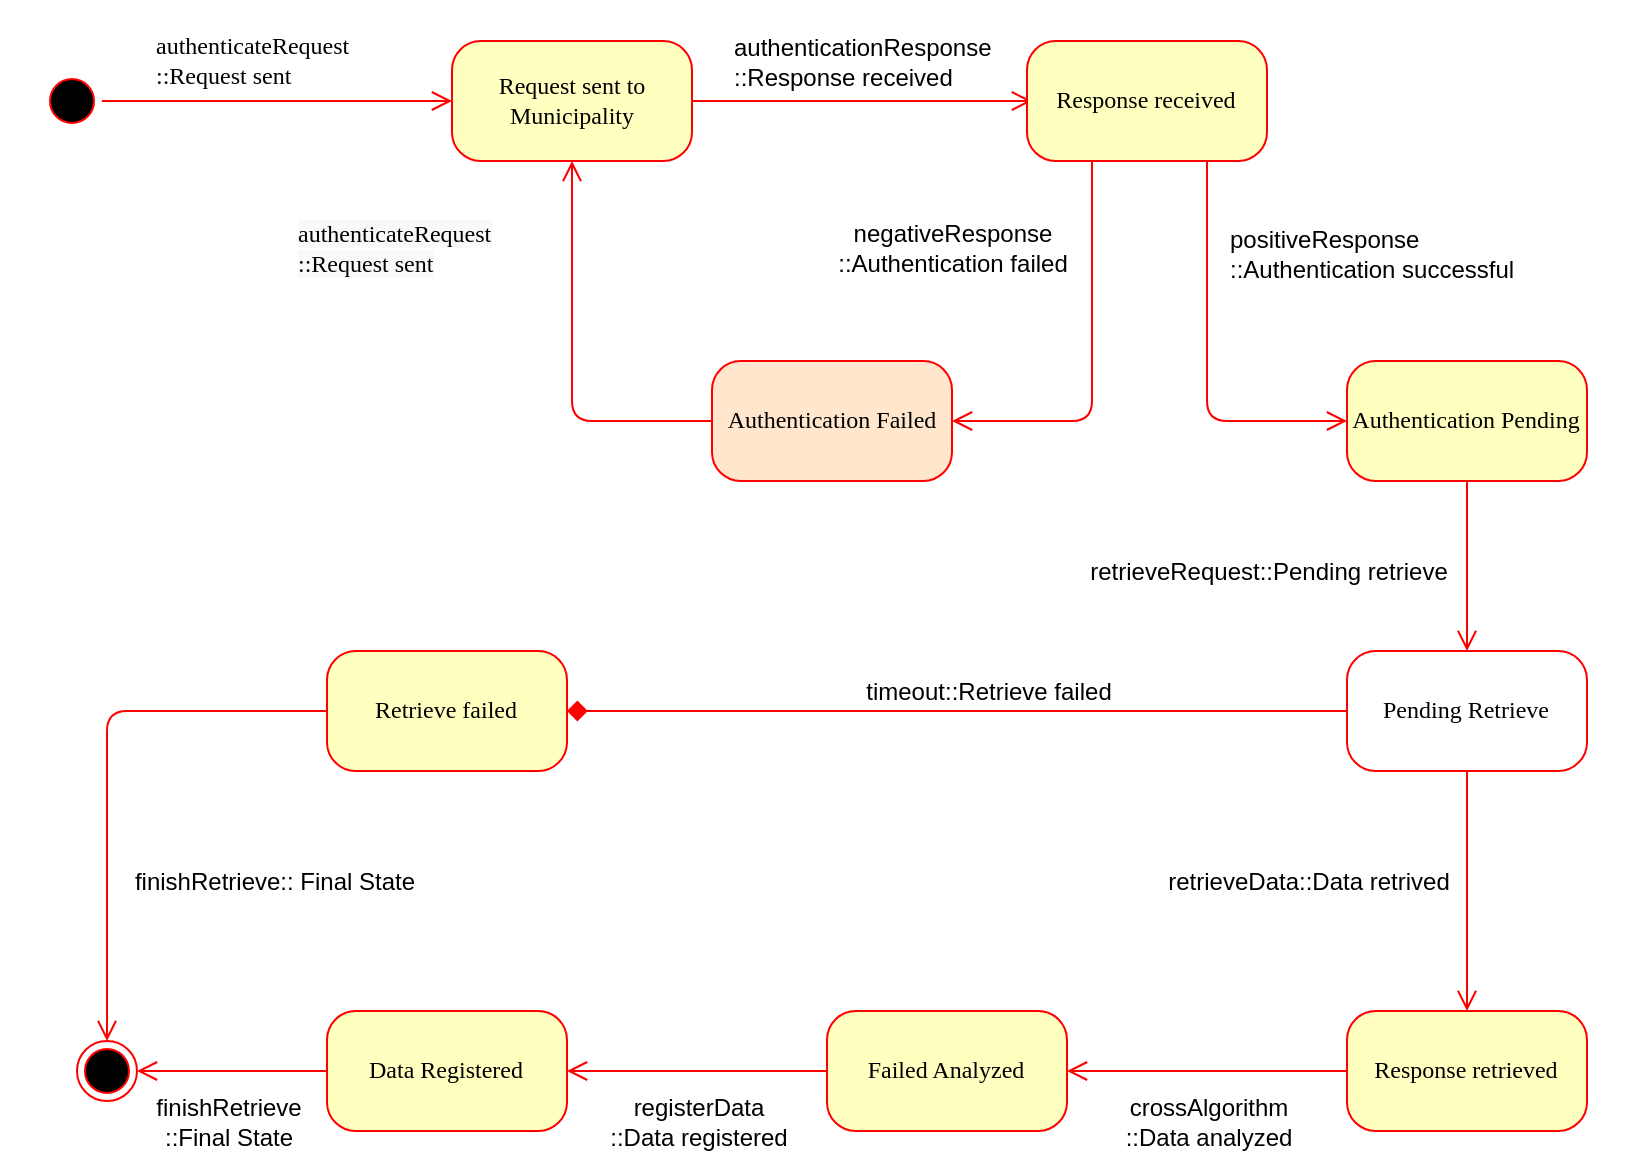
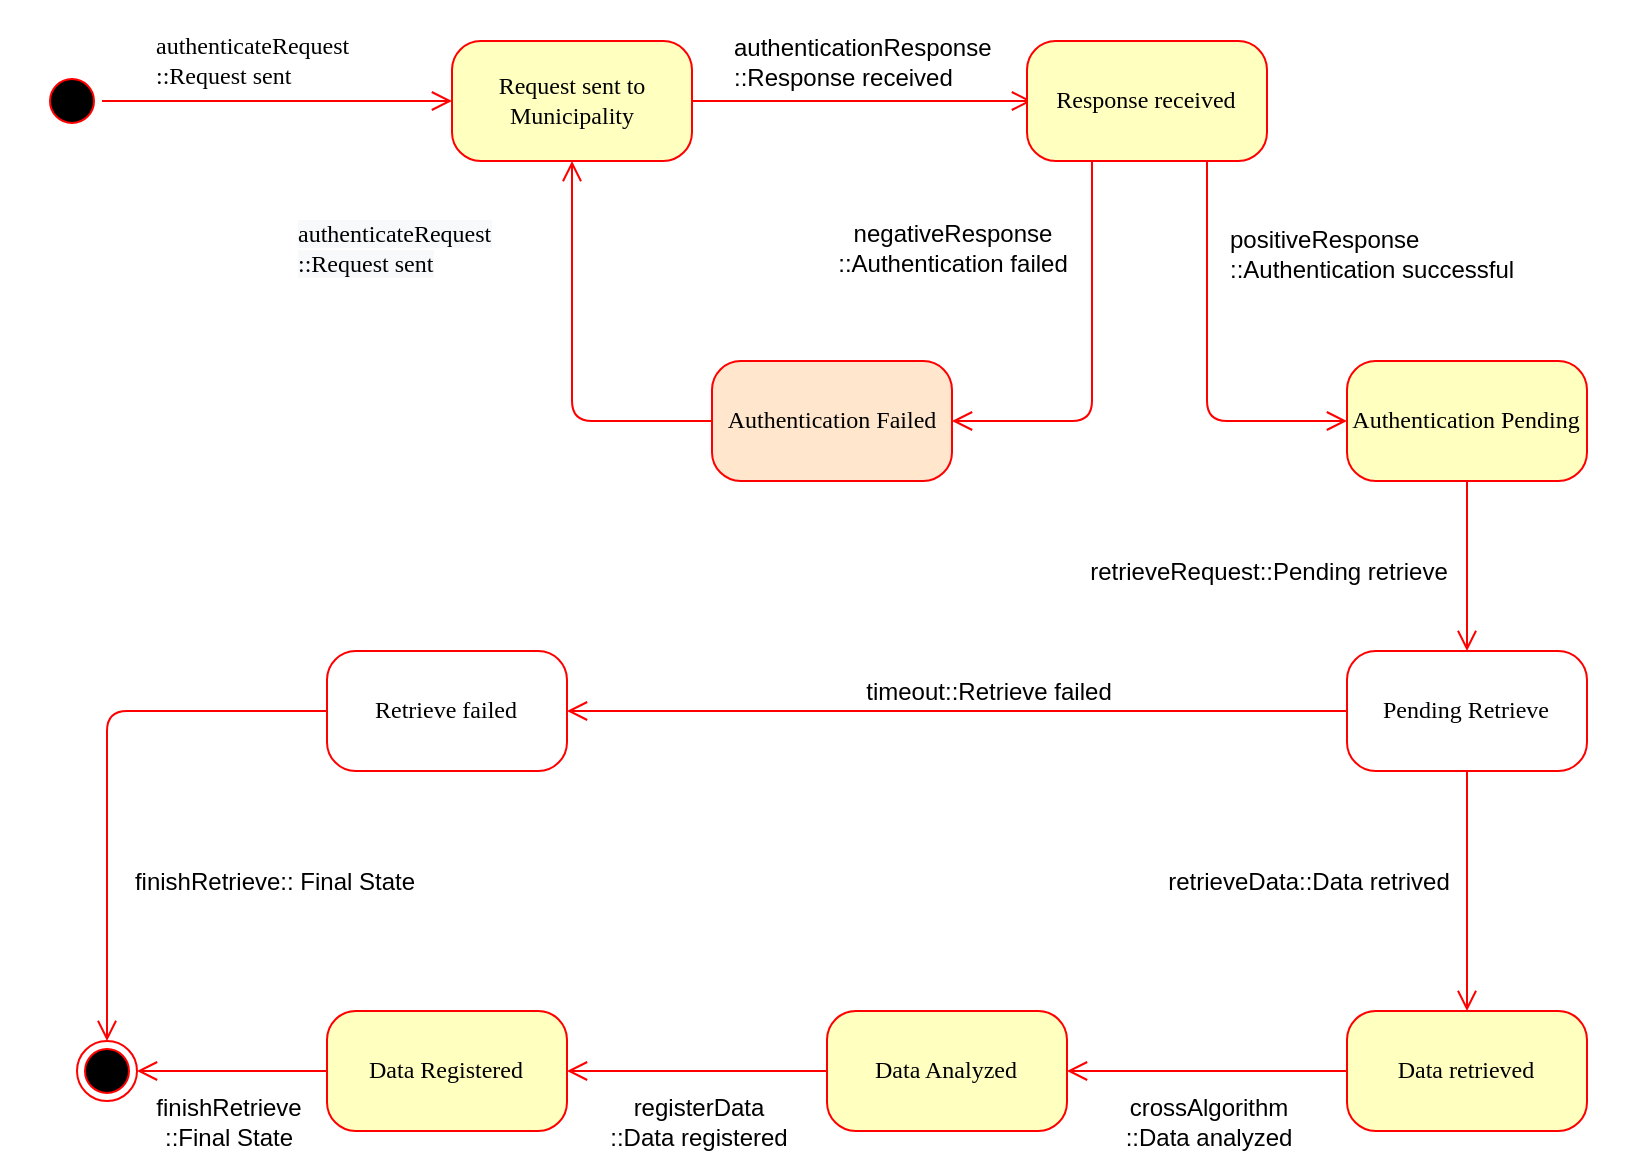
node "Retrieve failed": fillcolor #ffffc0 -> #ffffff
edge "Pending Retrieve" -> "Retrieve failed": arrowhead diamond -> open
node "Failed Analyzed": label "Failed Analyzed" -> "Data Analyzed"
node "Response retrieved": label "Response retrieved" -> "Data retrieved"
